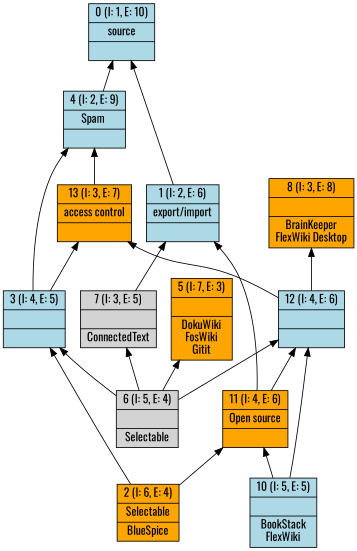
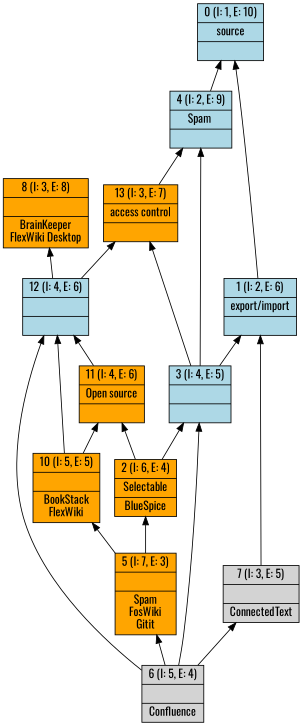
edge "11 (I: 4, E: 6)" -> "1 (I: 2, E: 6)": now "3 (I: 4, E: 5)" -> "1 (I: 2, E: 6)"
node "5 (I: 7, E: 3)": text "DokuWiki" -> "Spam"
node "6 (I: 5, E: 4)": text "Selectable" -> "Confluence"
node "10 (I: 5, E: 5)": fillcolor lightblue -> orange
edge "5 (I: 7, E: 3)" -> "2 (I: 6, E: 4)": added
edge "5 (I: 7, E: 3)" -> "10 (I: 5, E: 5)": added
